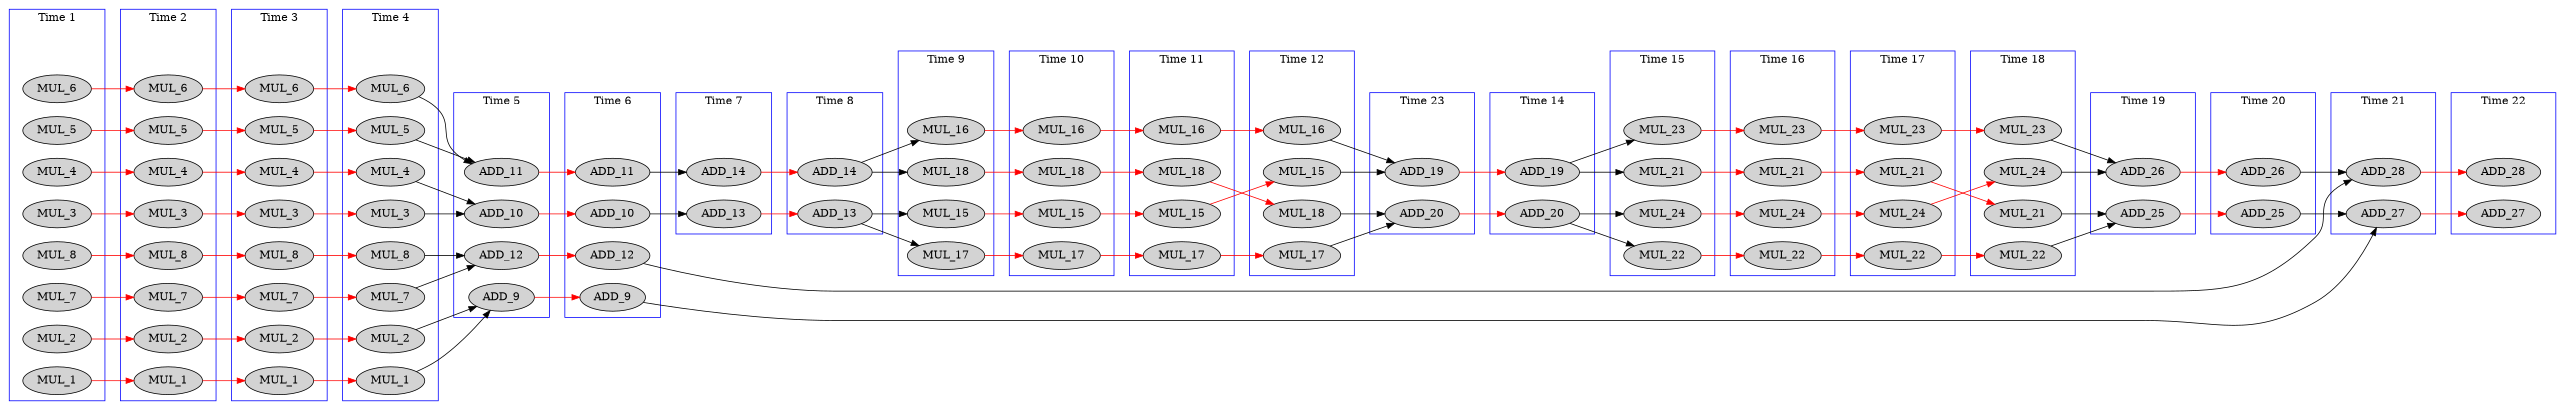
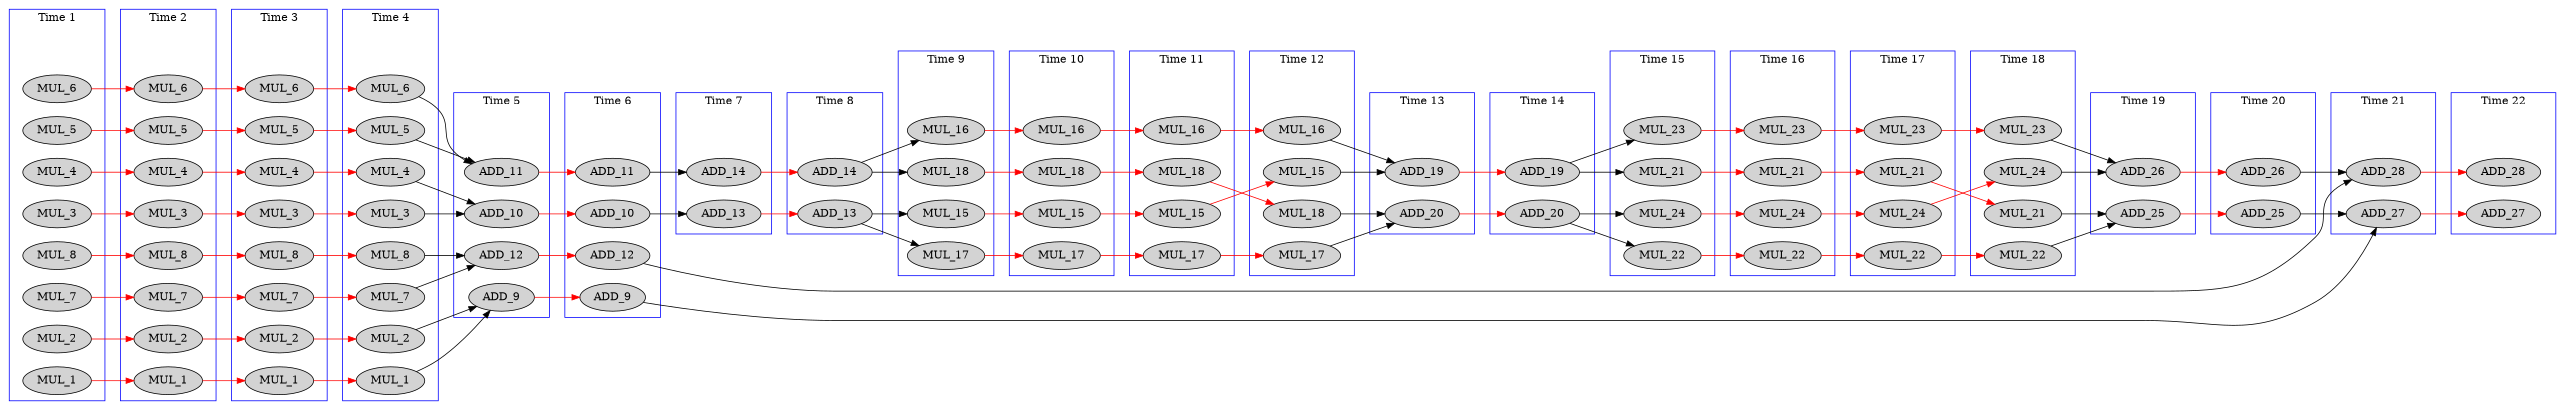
cluster "Time 23": label "Time 23" -> "Time 13"
